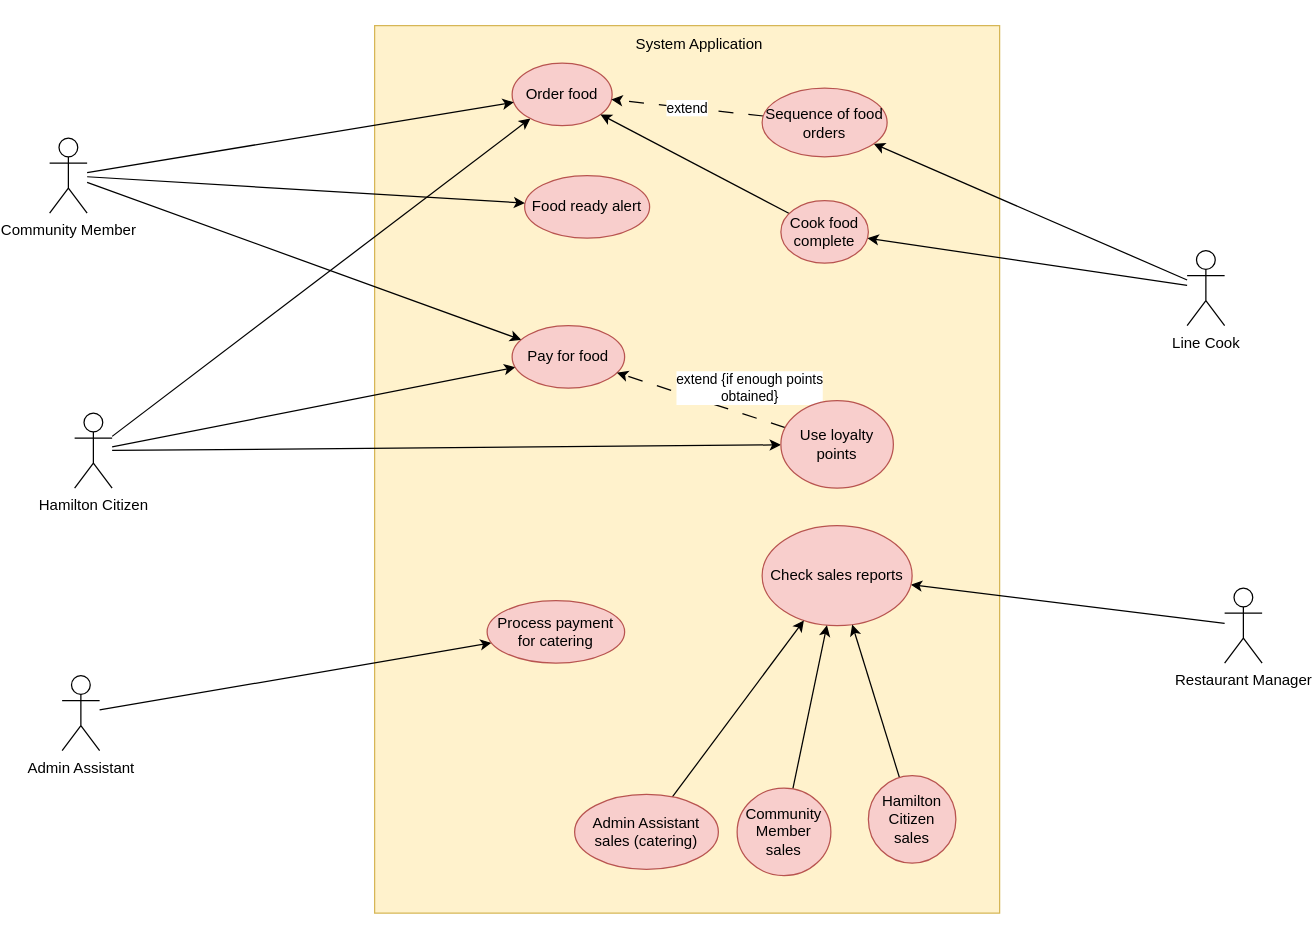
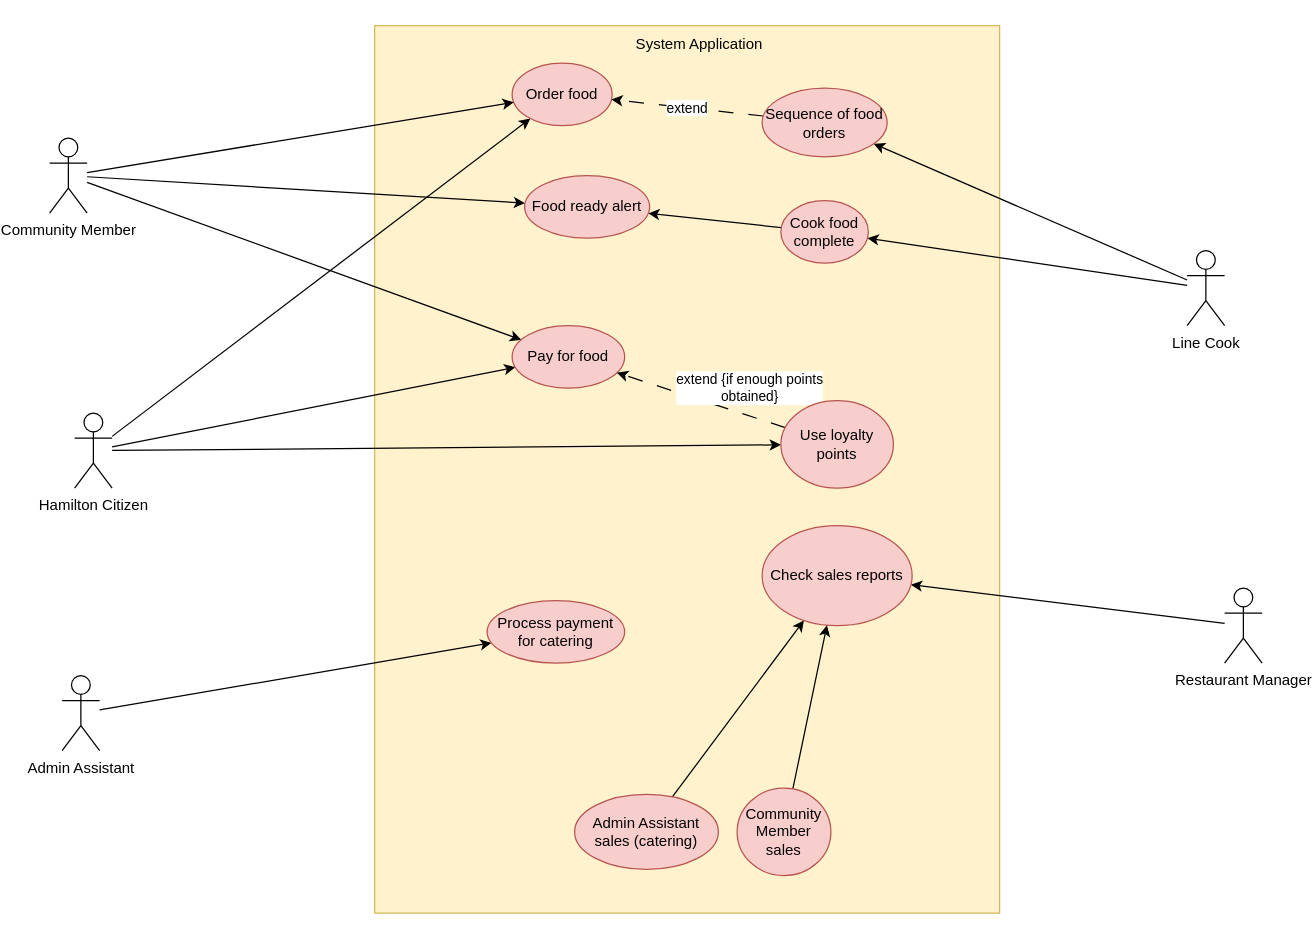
edge "Cook food complete" -> "Order food": now "Cook food complete" -> "Food ready alert"
edge "Hamilton Citizen sales" -> "Check sales reports": removed
node "Hamilton Citizen sales": removed
